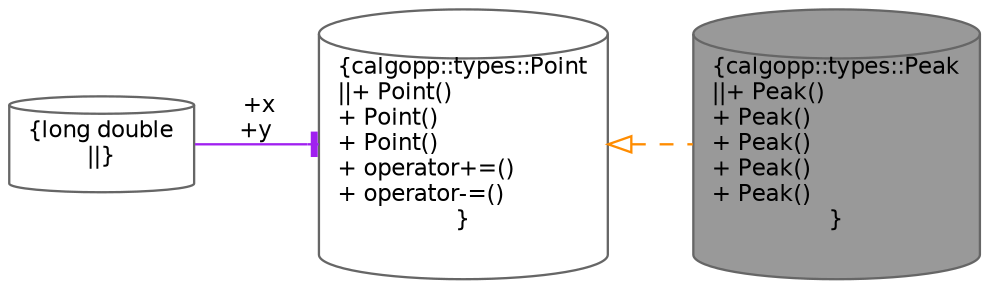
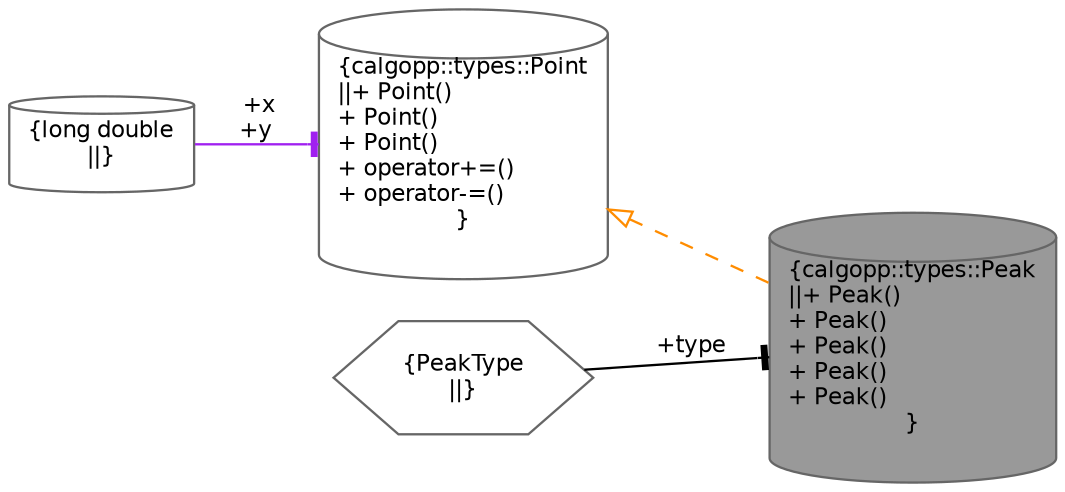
node "{PeakType ||}": added
